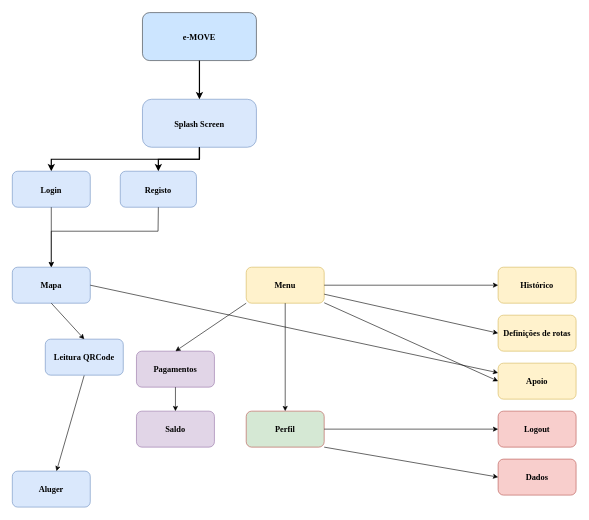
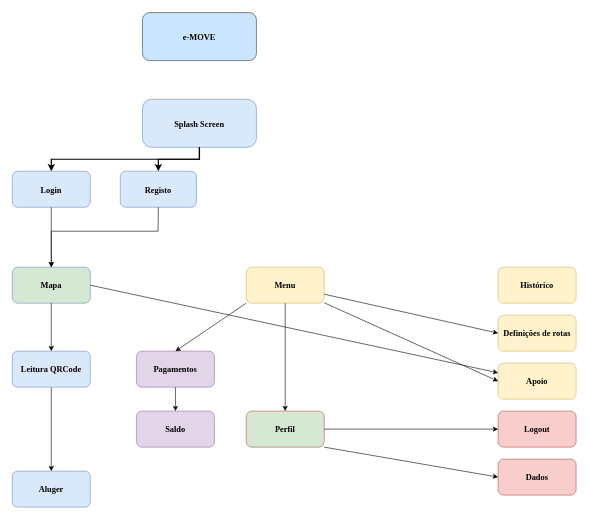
edge "e-MOVE" -> "Splash Screen": removed
node "Mapa": fillcolor #dae8fc -> #d5e8d4
edge "Menu" -> "Histórico": removed
node "Leitura QRCode": moved (84, 357) -> (51, 369)
